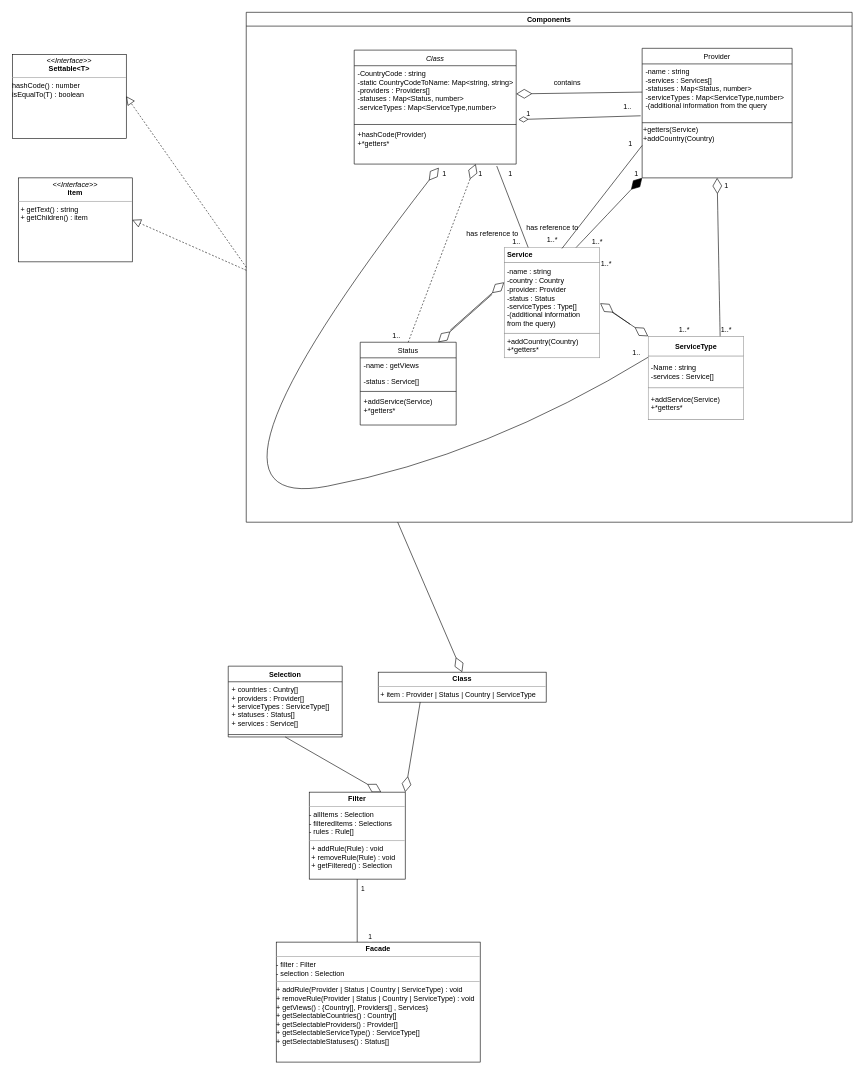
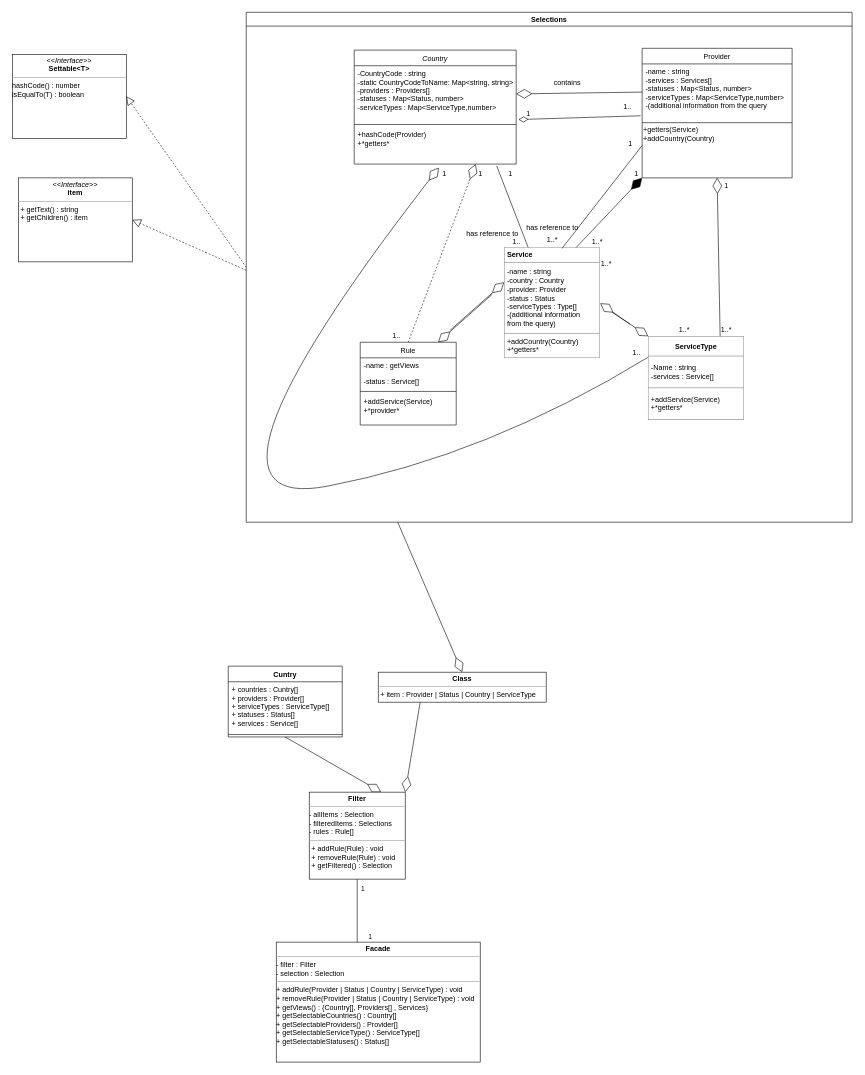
node "Components": label "Components" -> "Selections"
node "Class": label "Class" -> "Country"
node "Status": label "Status" -> "Rule"
node "+addService(Service) +*getters*": label "+addService(Service) +*getters*" -> "+addService(Service) +*provider*"
node "Selection": label "Selection" -> "Cuntry"
